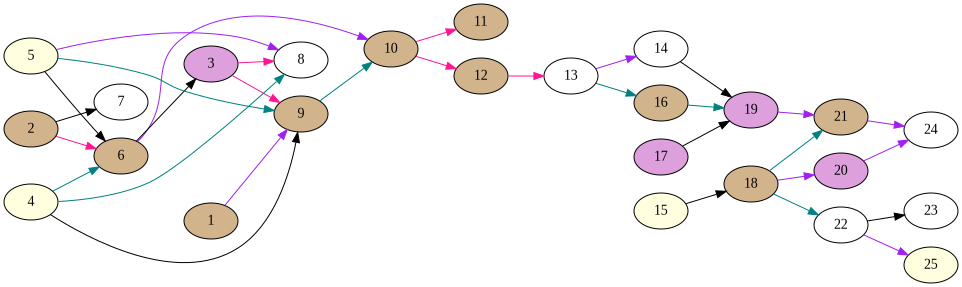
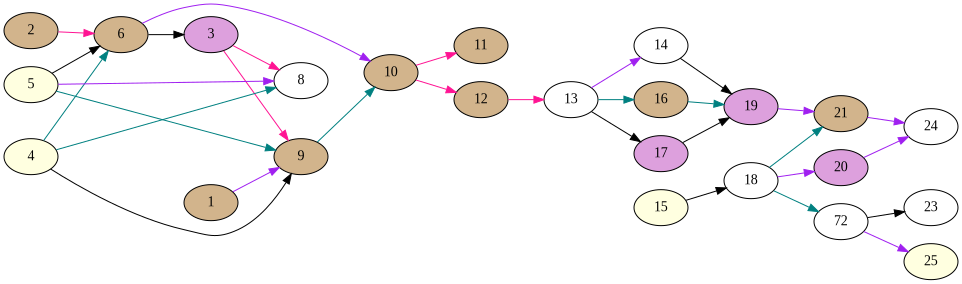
node "7": removed
edge "13" -> "17": added
node "18": fillcolor tan -> white
node "22": label "22" -> "72"
